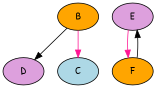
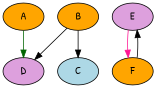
node "A": added
edge "B" -> "C": color deeppink -> black
